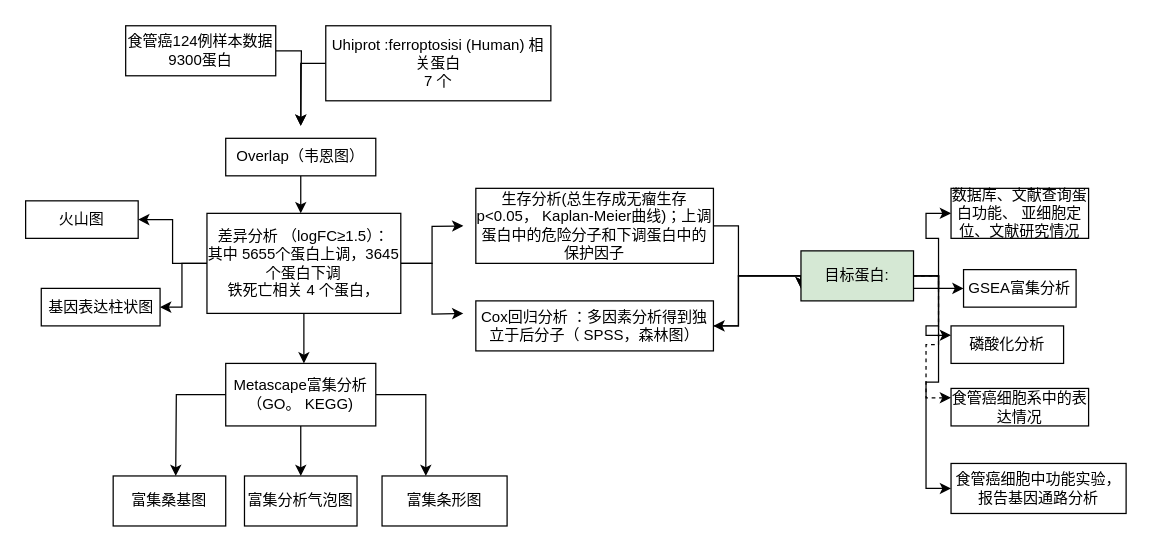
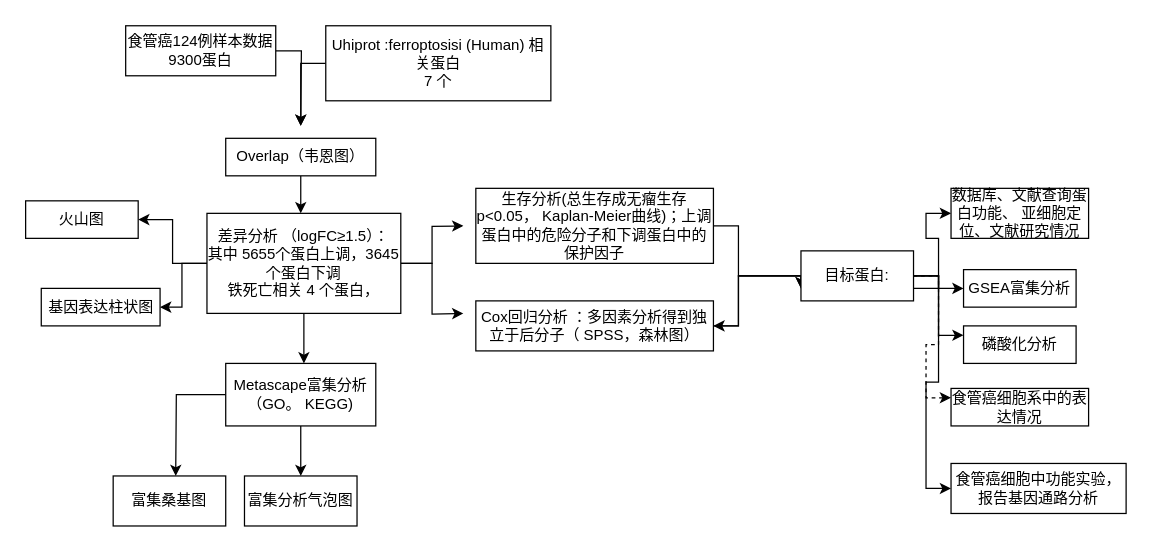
node "目标蛋白:": fillcolor #d5e8d4 -> #ffffff
node "磷酸化分析": moved (1007, 344) -> (1019, 344)
edge "Metascape富集分析 （GO。 KEGG)" -> "富集条形图": removed
node "富集条形图": removed
